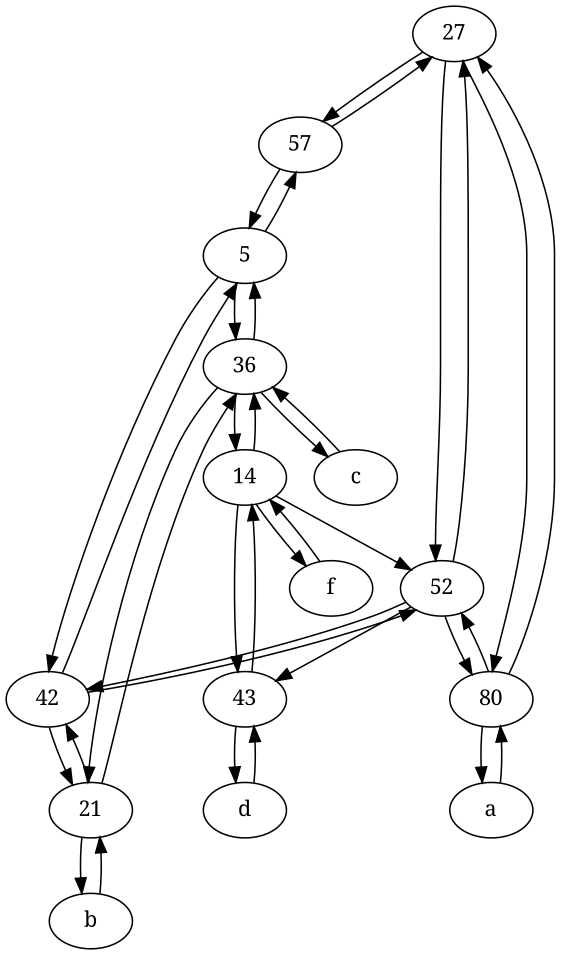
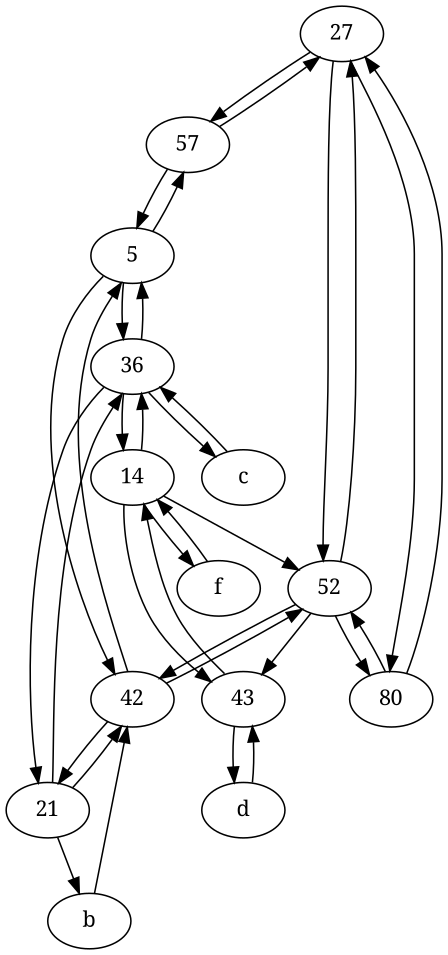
node "a": removed
edge "b" -> "21": now "b" -> "42"
